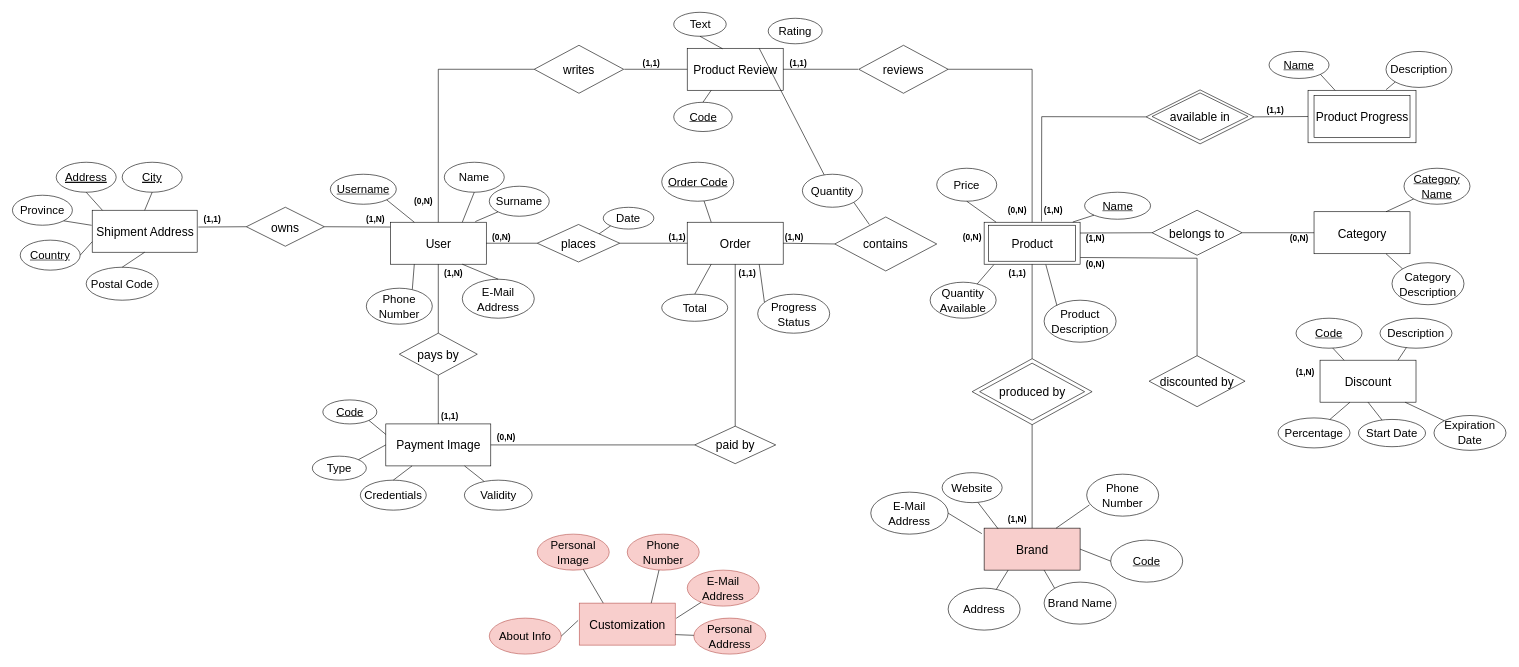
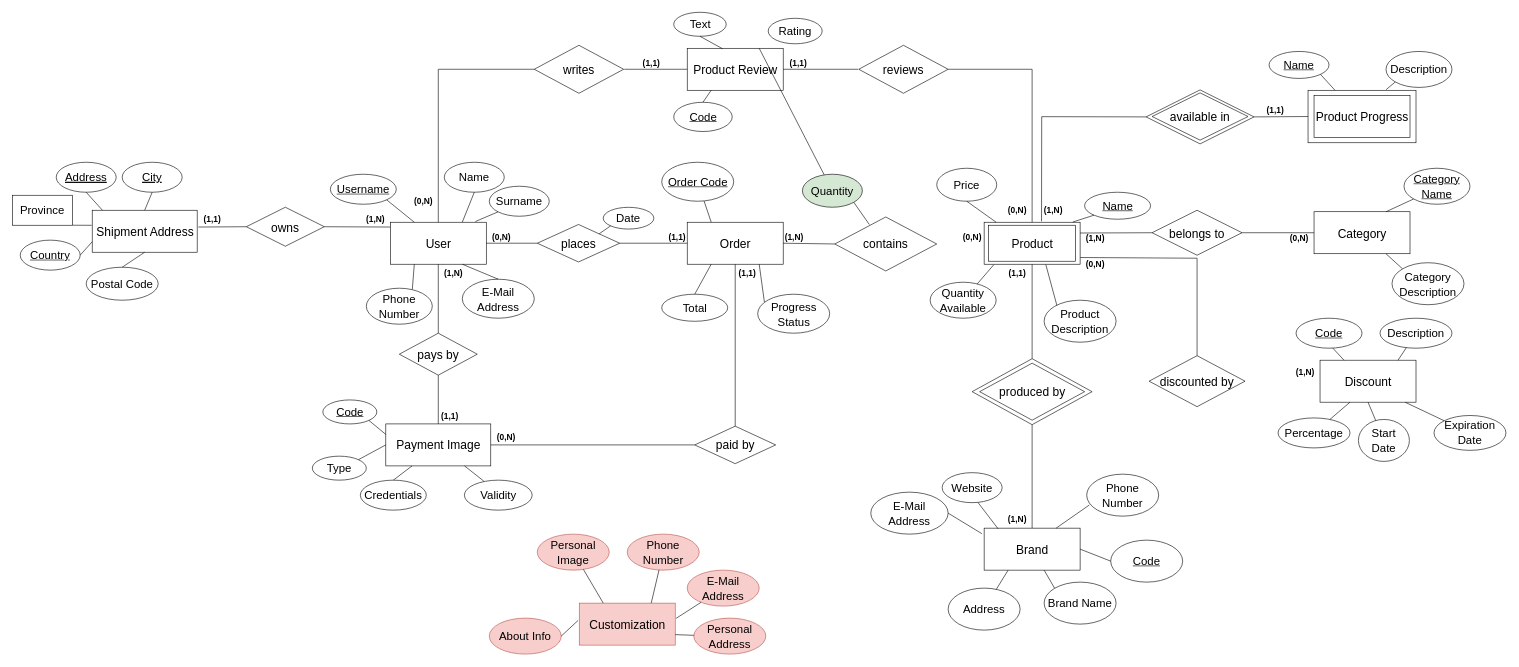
node "Quantity": fillcolor #ffffff -> #d5e8d4
node "Province": shape ellipse -> rectangle
node "Start Date": size 67x27 -> 51x42
node "Brand": fillcolor #f8cecc -> #ffffff
